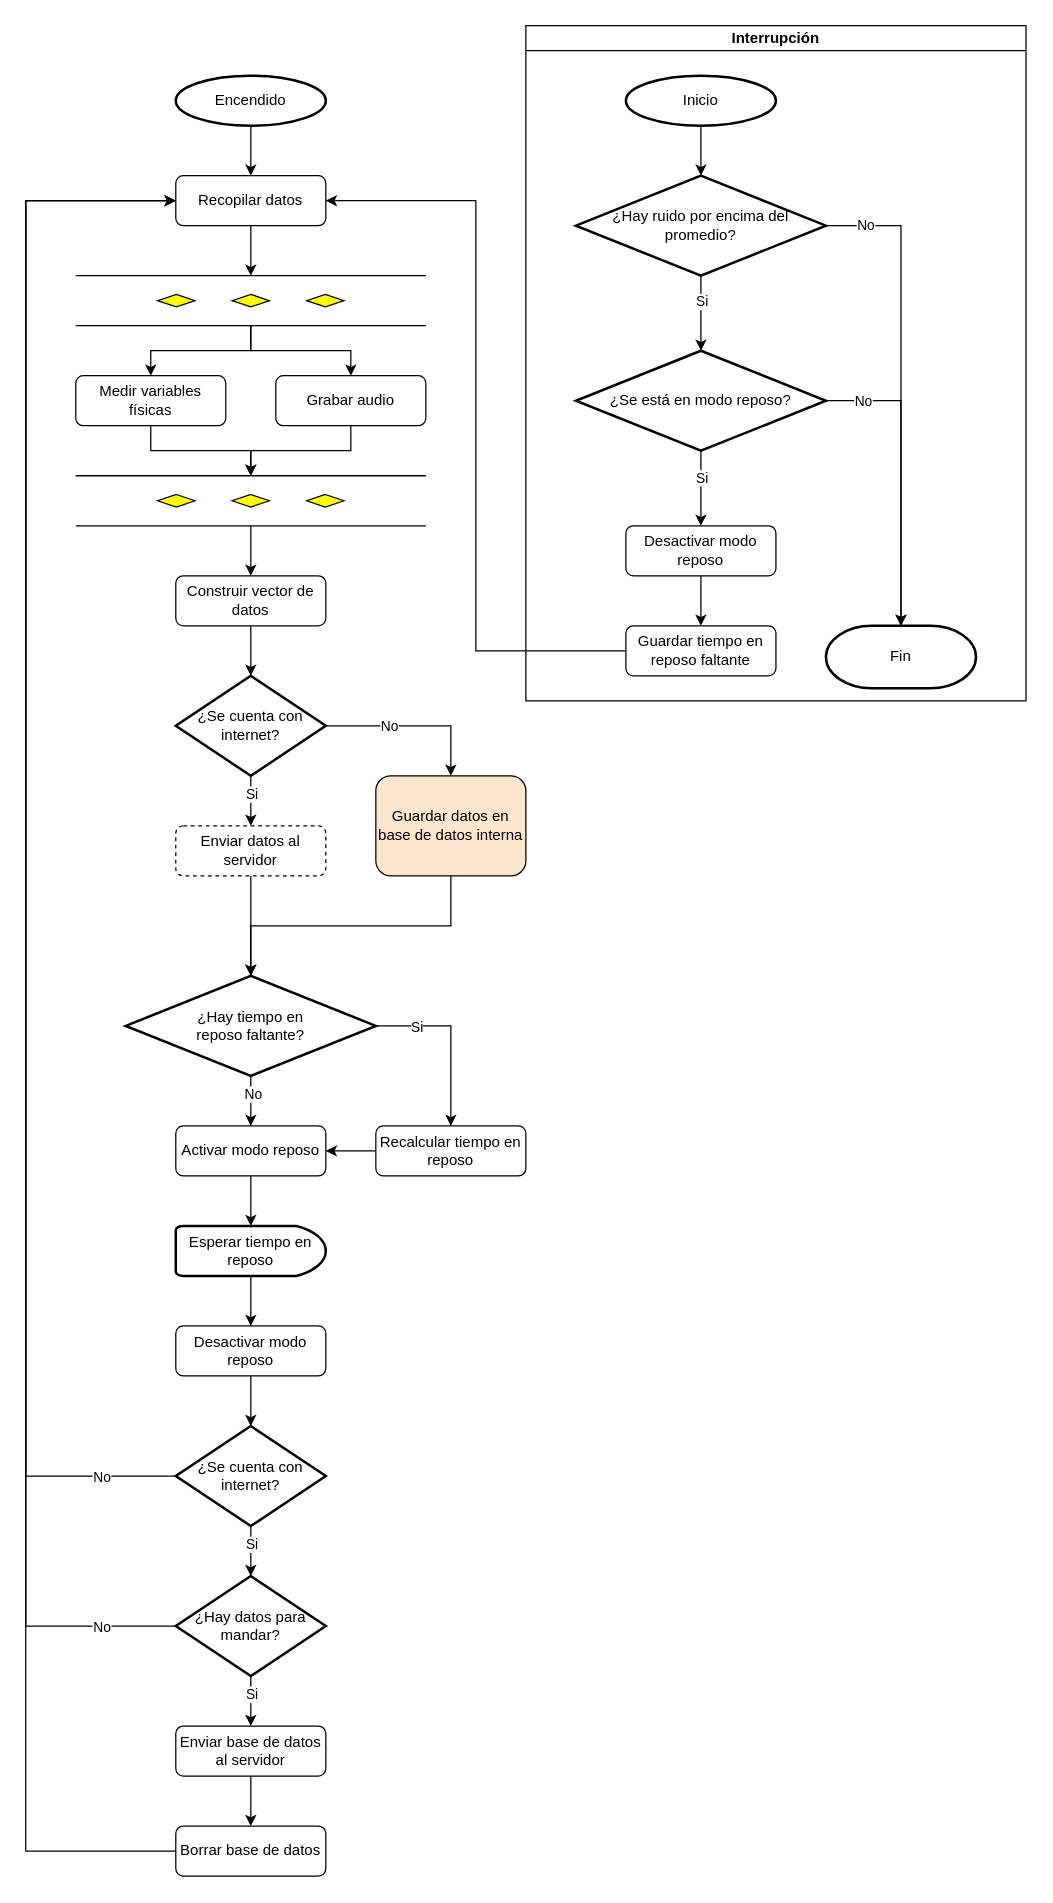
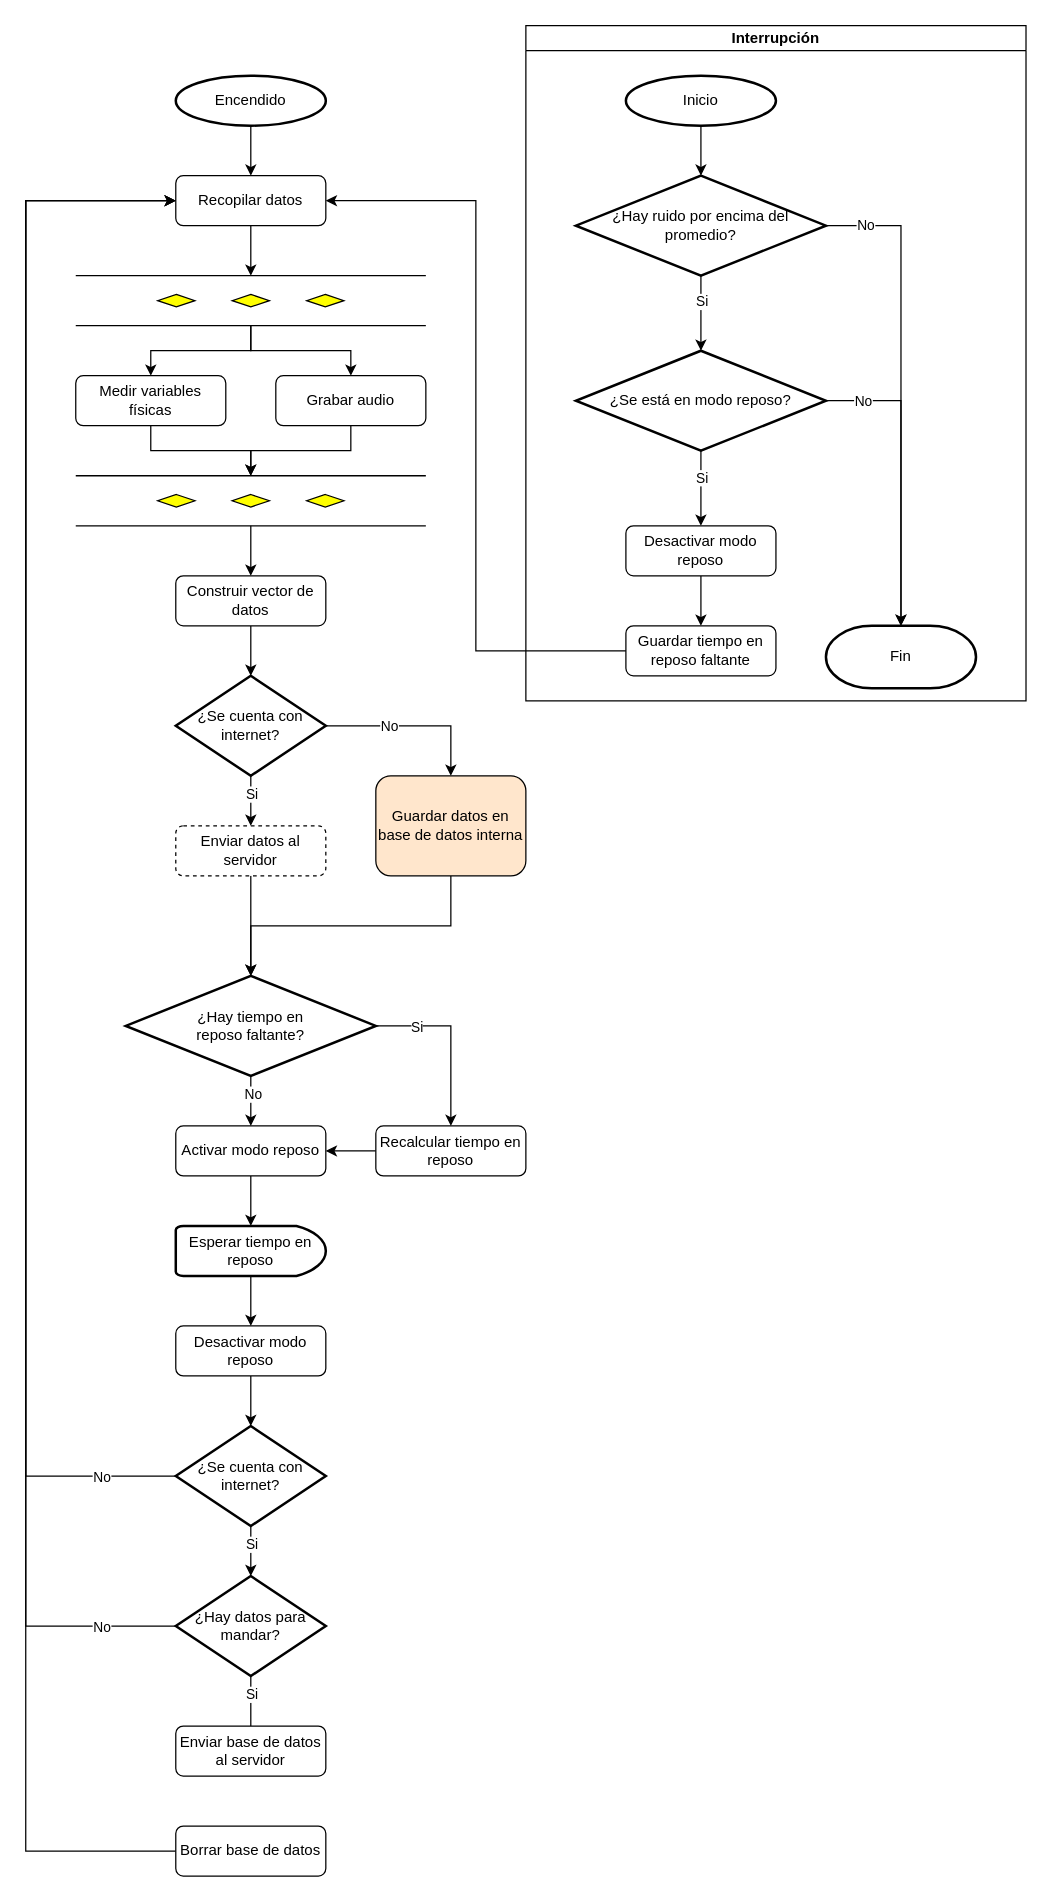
edge "¿Hay datos para mandar?" -> "Enviar base de datos al servidor": arrowhead classic -> none
edge "Enviar base de datos al servidor" -> "Borrar base de datos": removed
